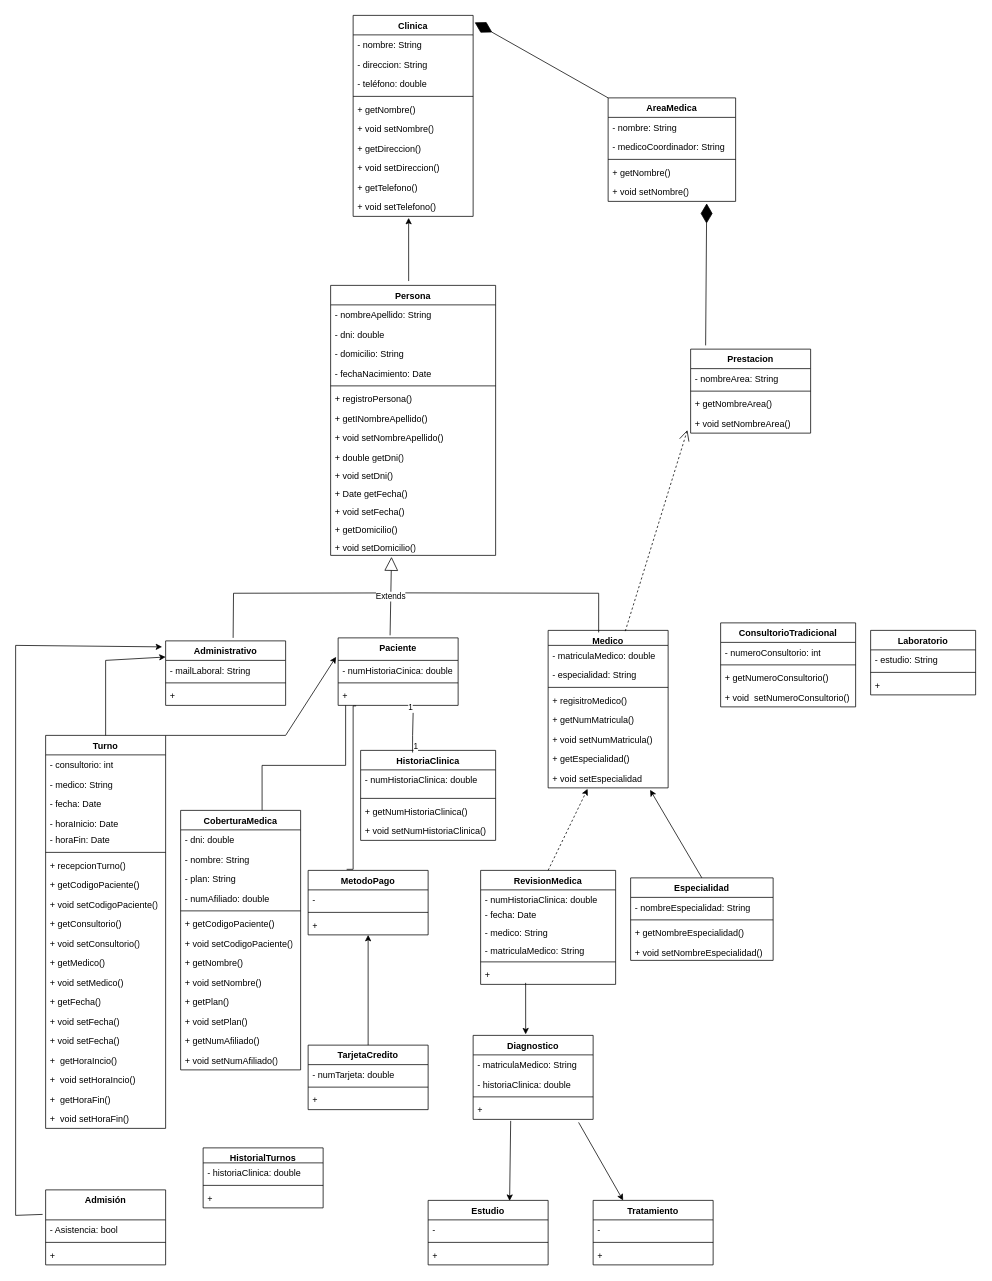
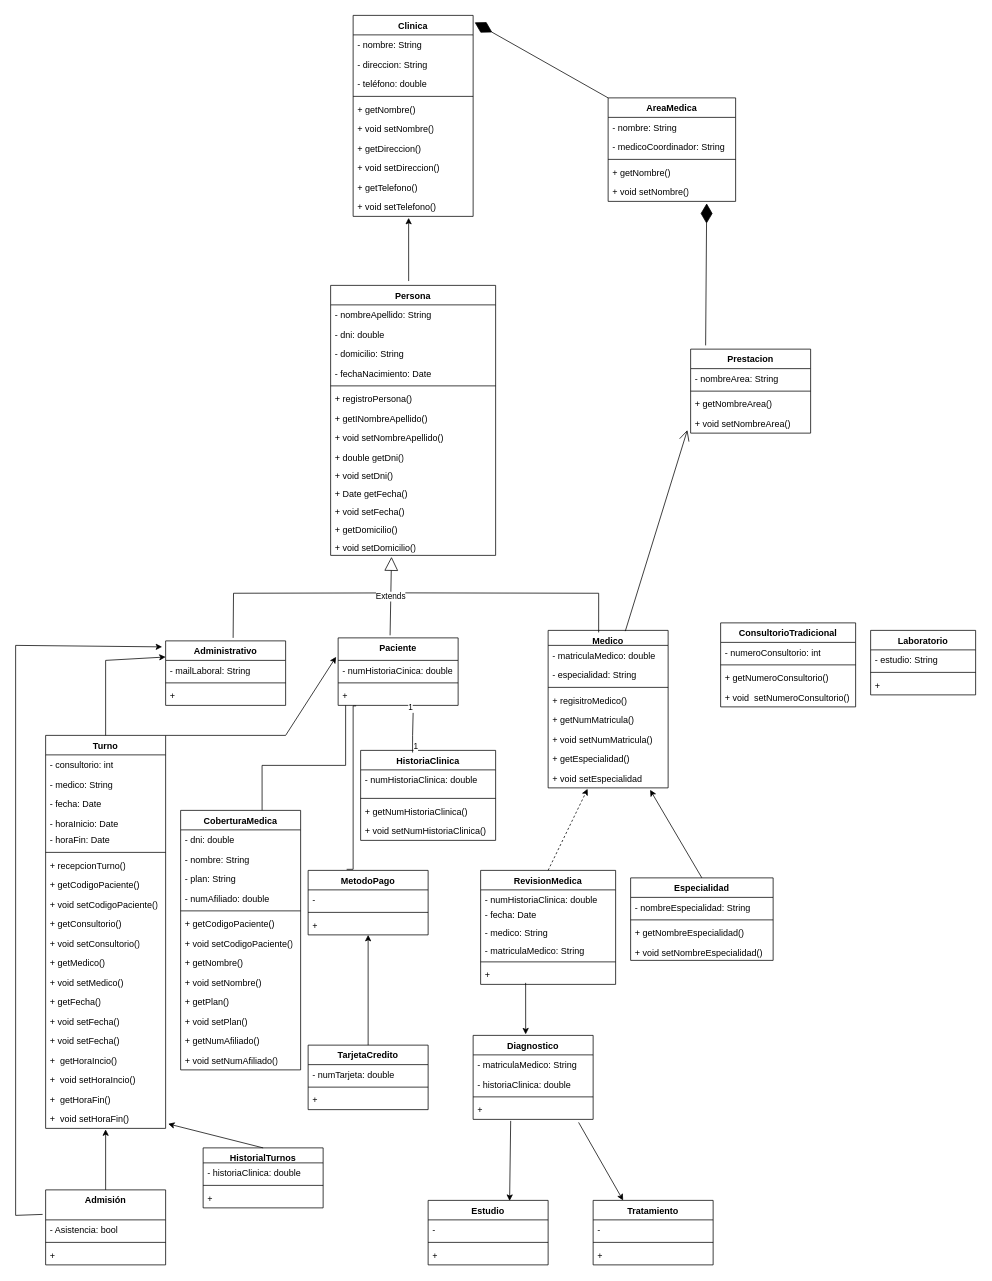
edge "Medico" -> "+ void setNombreArea()": style dashed -> solid
edge "HistorialTurnos" -> "+ void setHoraFin()": added
edge "Admisión" -> "+ void setHoraFin()": added
